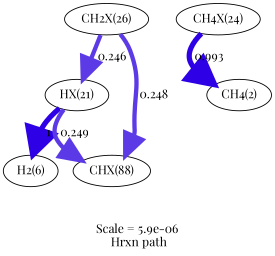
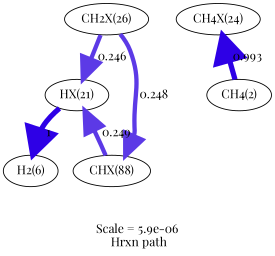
edge "CH4X(24)" -> "CH4(2)": reversed
edge "HX(21)" -> "CHX(88)": reversed
